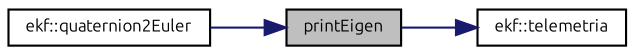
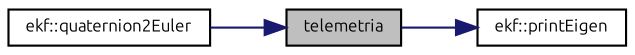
node "printEigen": label "printEigen" -> "telemetria"
node "ekf::telemetria": label "ekf::telemetria" -> "ekf::printEigen"
